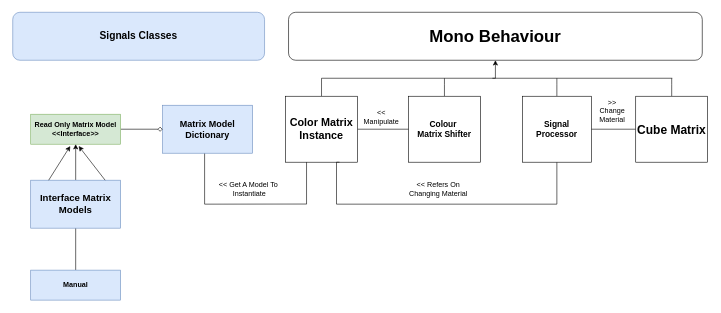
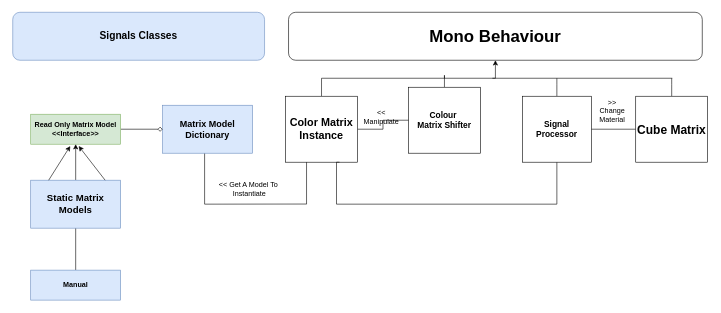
node "Colour Matrix Shifter": moved (444, 129) -> (444, 120)
node "<< Refers On Changing Material": removed
node "Interface Matrix Models": label "Interface Matrix Models" -> "Static Matrix Models"
